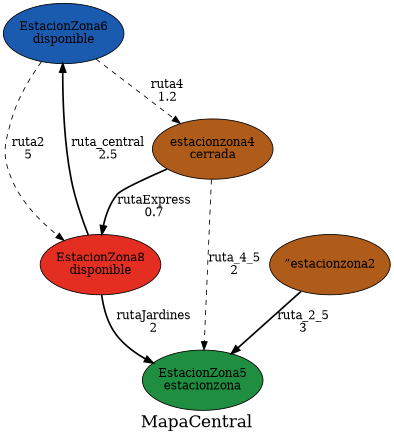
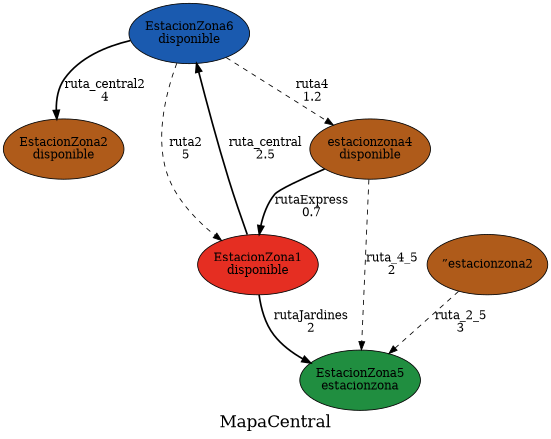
node "EstacionZona2 disponible": added
node "estacionzona4 cerrada": label "estacionzona4 cerrada" -> "estacionzona4 disponible"
node "EstacionZona8 disponible": label "EstacionZona8 disponible" -> "EstacionZona1 disponible"
edge "”estacionzona2" -> "EstacionZona5 estacionzona": style bold -> dashed
